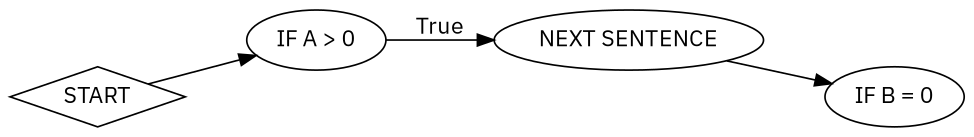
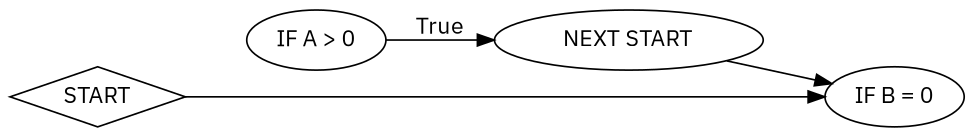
node "NEXT SENTENCE": label "NEXT SENTENCE" -> "NEXT START"
edge "START" -> "IF A > 0": now "START" -> "IF B = 0"
